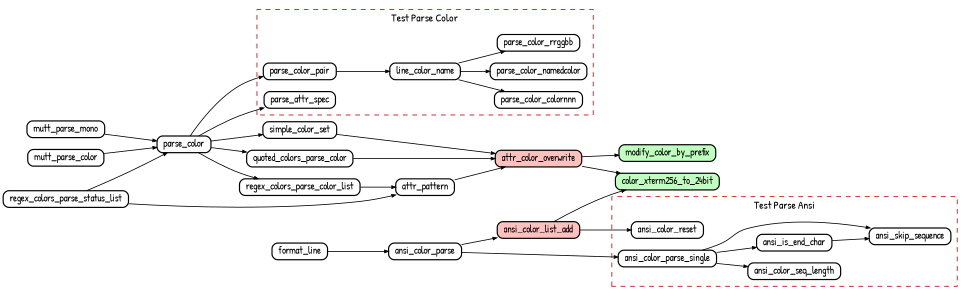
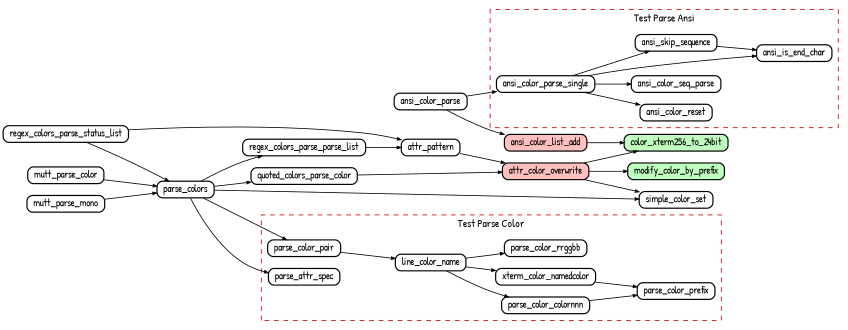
node "parse_color_namedcolor": label "parse_color_namedcolor" -> "xterm_color_namedcolor"
node "parse_color": label "parse_color" -> "parse_colors"
edge "simple_color_set" -> "attr_color_overwrite": reversed
node "regex_colors_parse_color_list": label "regex_colors_parse_color_list" -> "regex_colors_parse_parse_list"
edge "ansi_color_list_add" -> "ansi_color_reset": now "ansi_color_parse_single" -> "ansi_color_reset"
edge "ansi_is_end_char" -> "ansi_skip_sequence": reversed
node "format_line": removed
node "ansi_color_seq_length": label "ansi_color_seq_length" -> "ansi_color_seq_parse"
node "parse_color_prefix": added
